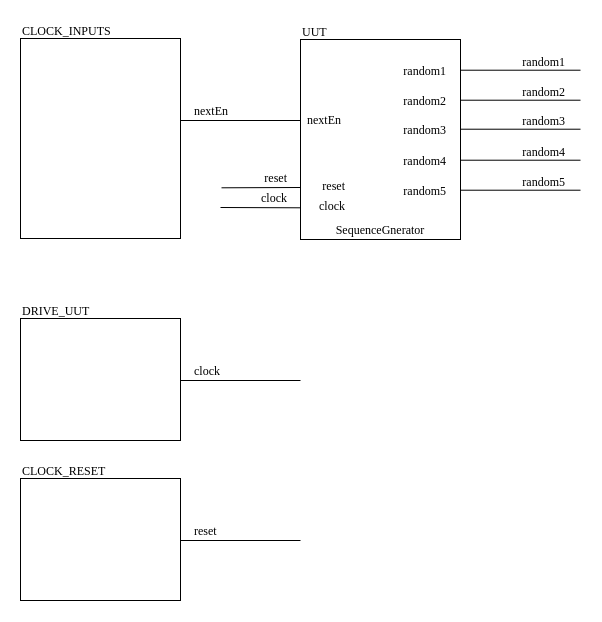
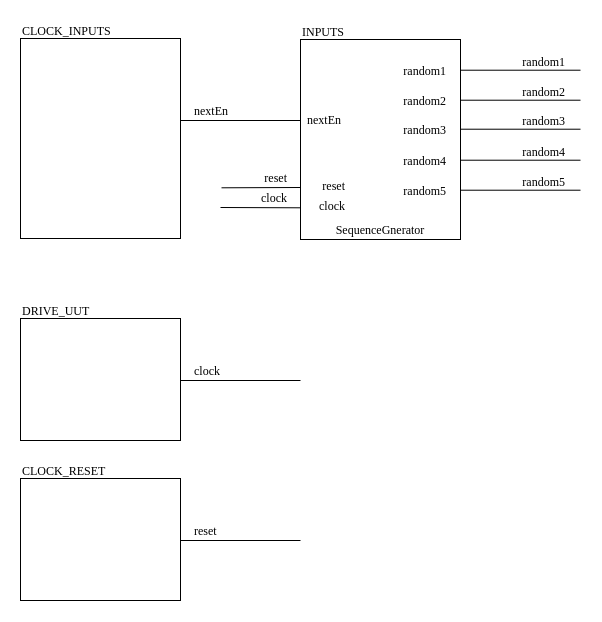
node "UUT": label "UUT" -> "INPUTS"
